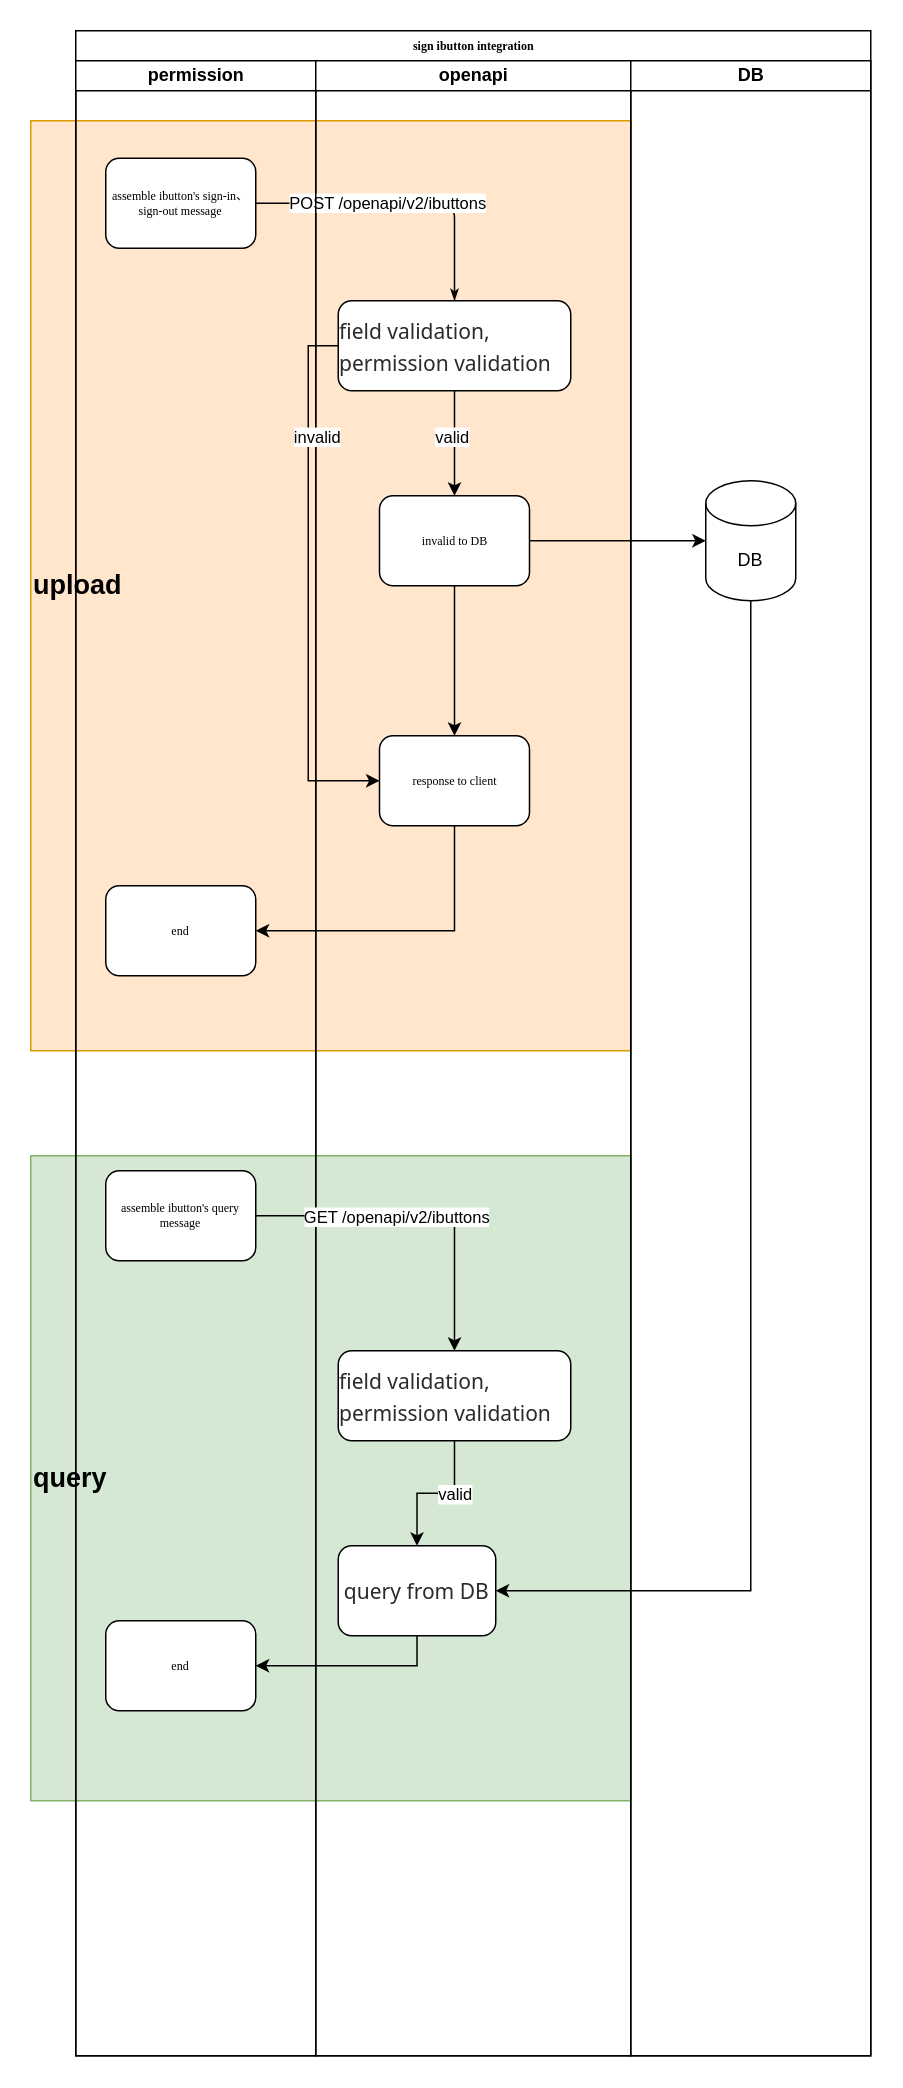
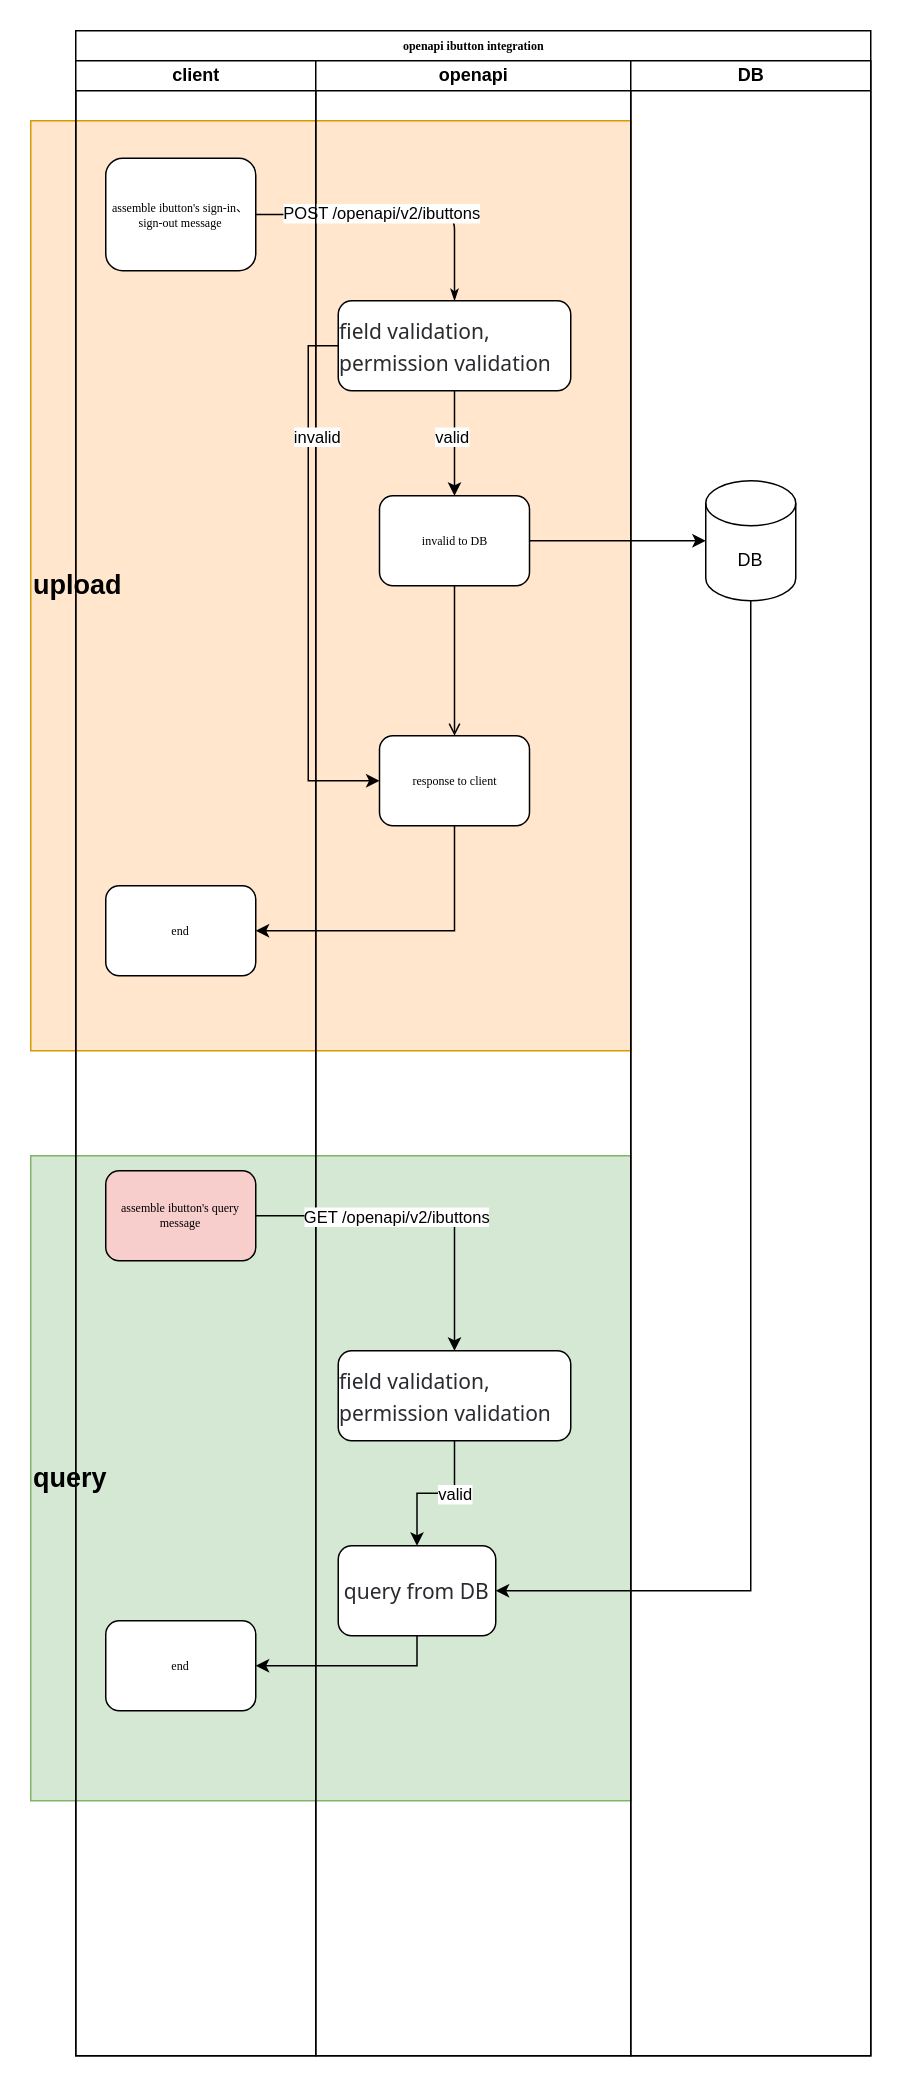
node "sign ibutton integration": label "sign ibutton integration" -> "openapi ibutton integration"
node "permission": label "permission" -> "client"
node "assemble ibutton's sign-in、sign-out message": size 150x90 -> 150x113
edge "invalid to DB" -> "response to client": arrowhead classic -> open
node "assemble ibutton's query message": fillcolor #ffffff -> #f8cecc
